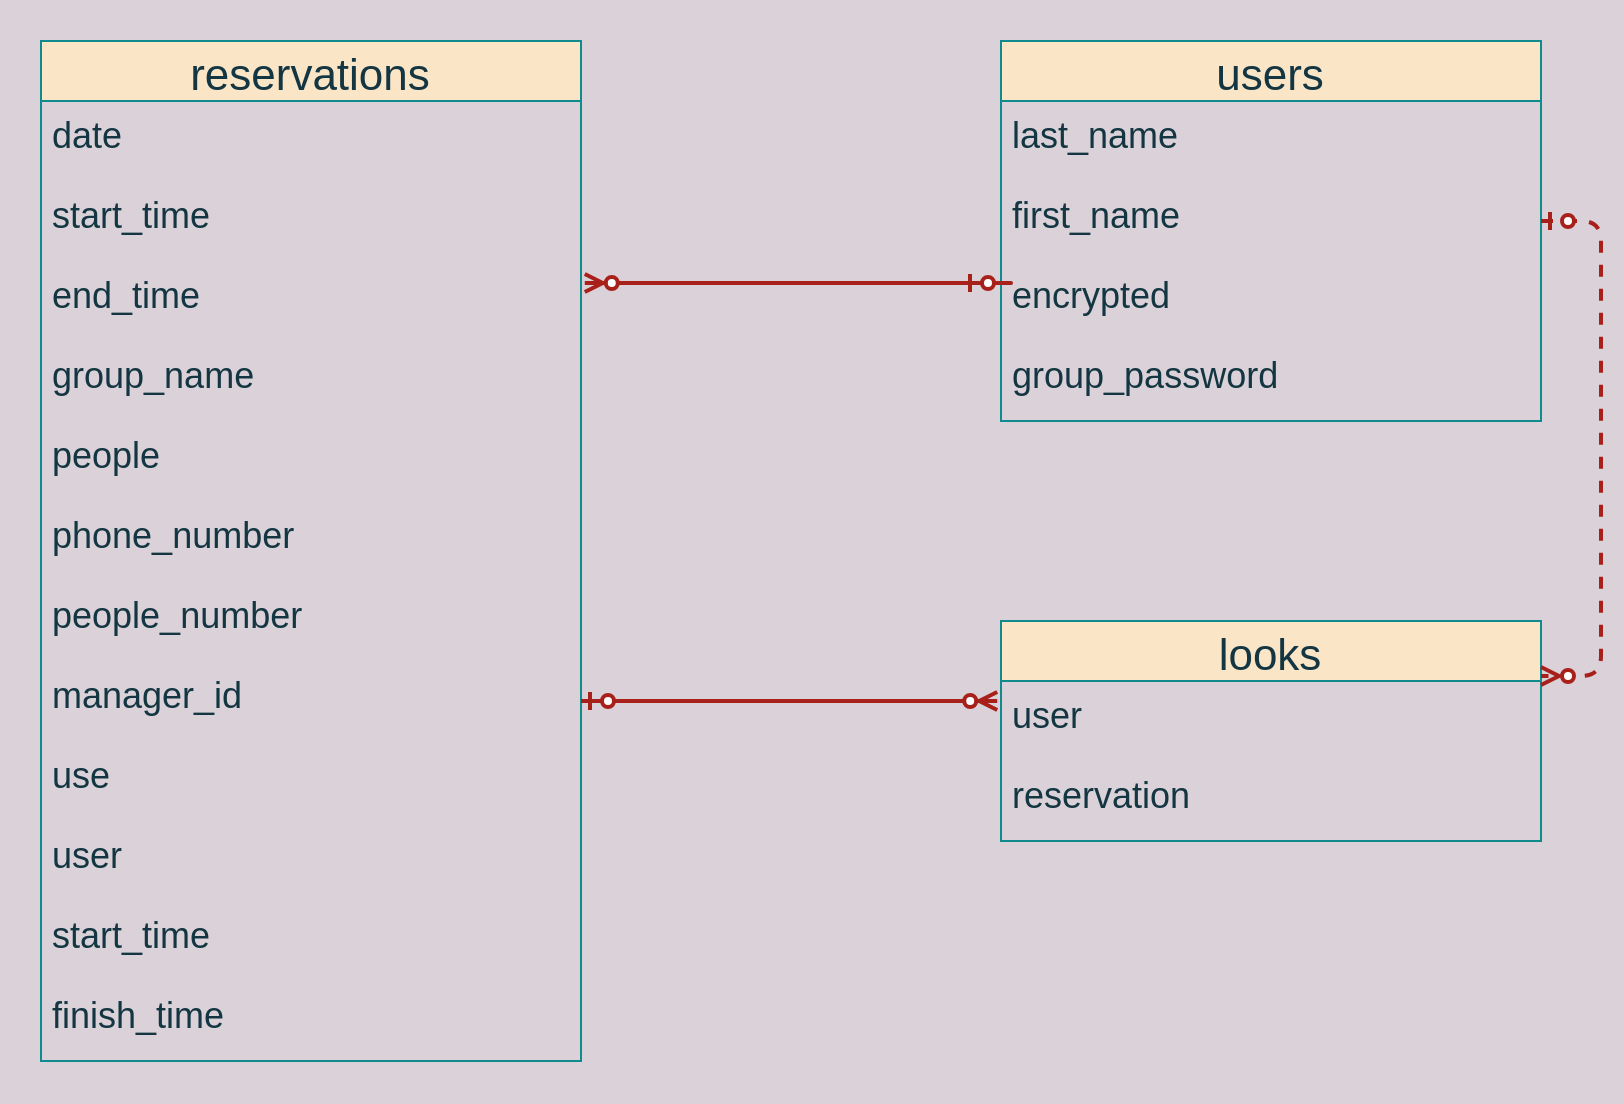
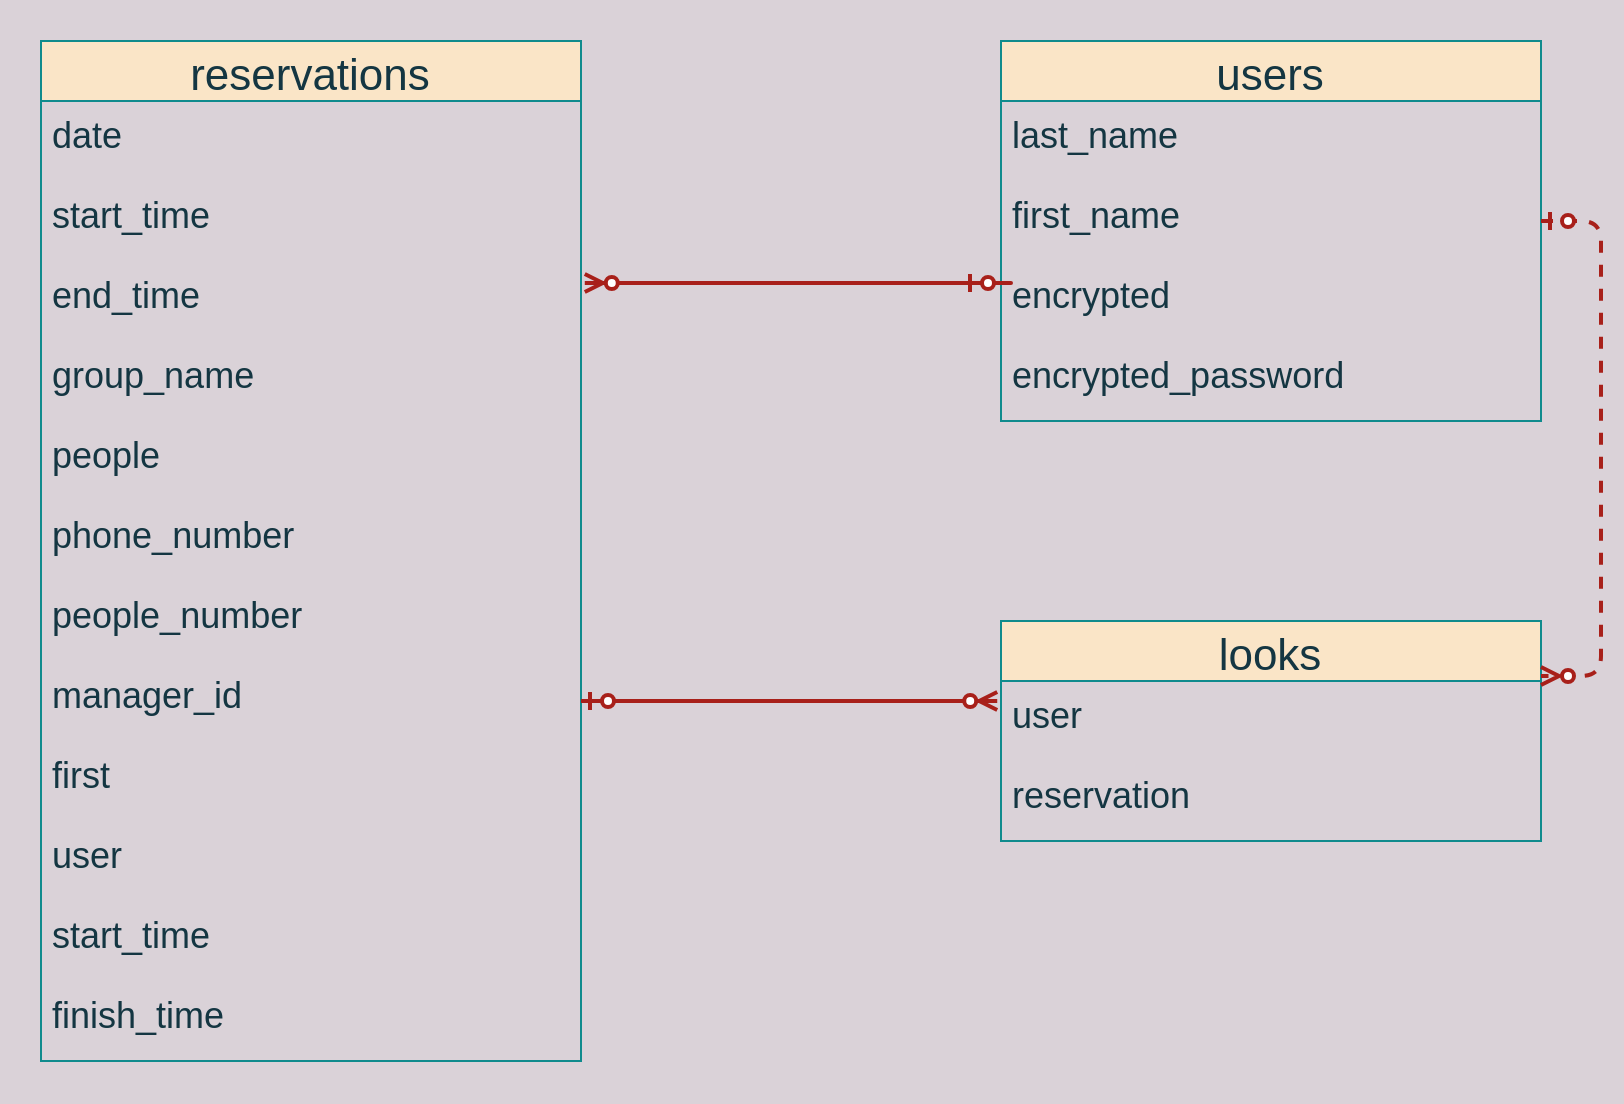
node "group_password": label "group_password" -> "encrypted_password"
node "use": label "use" -> "first"
